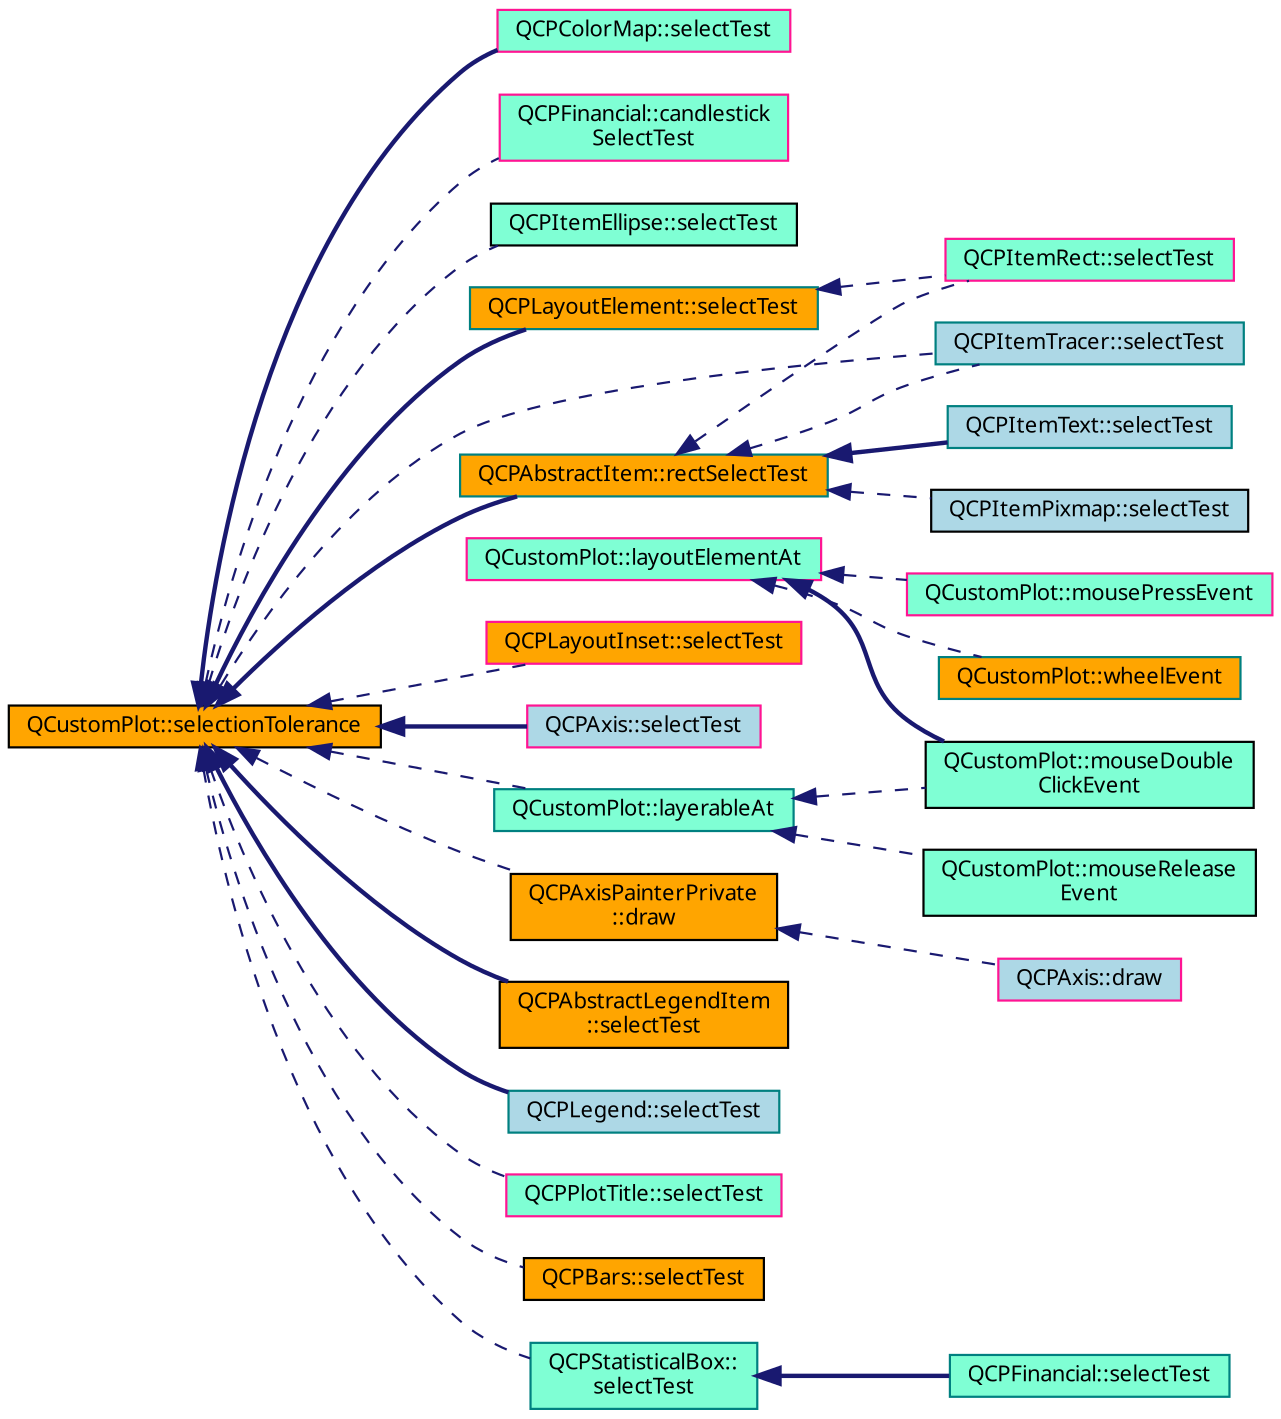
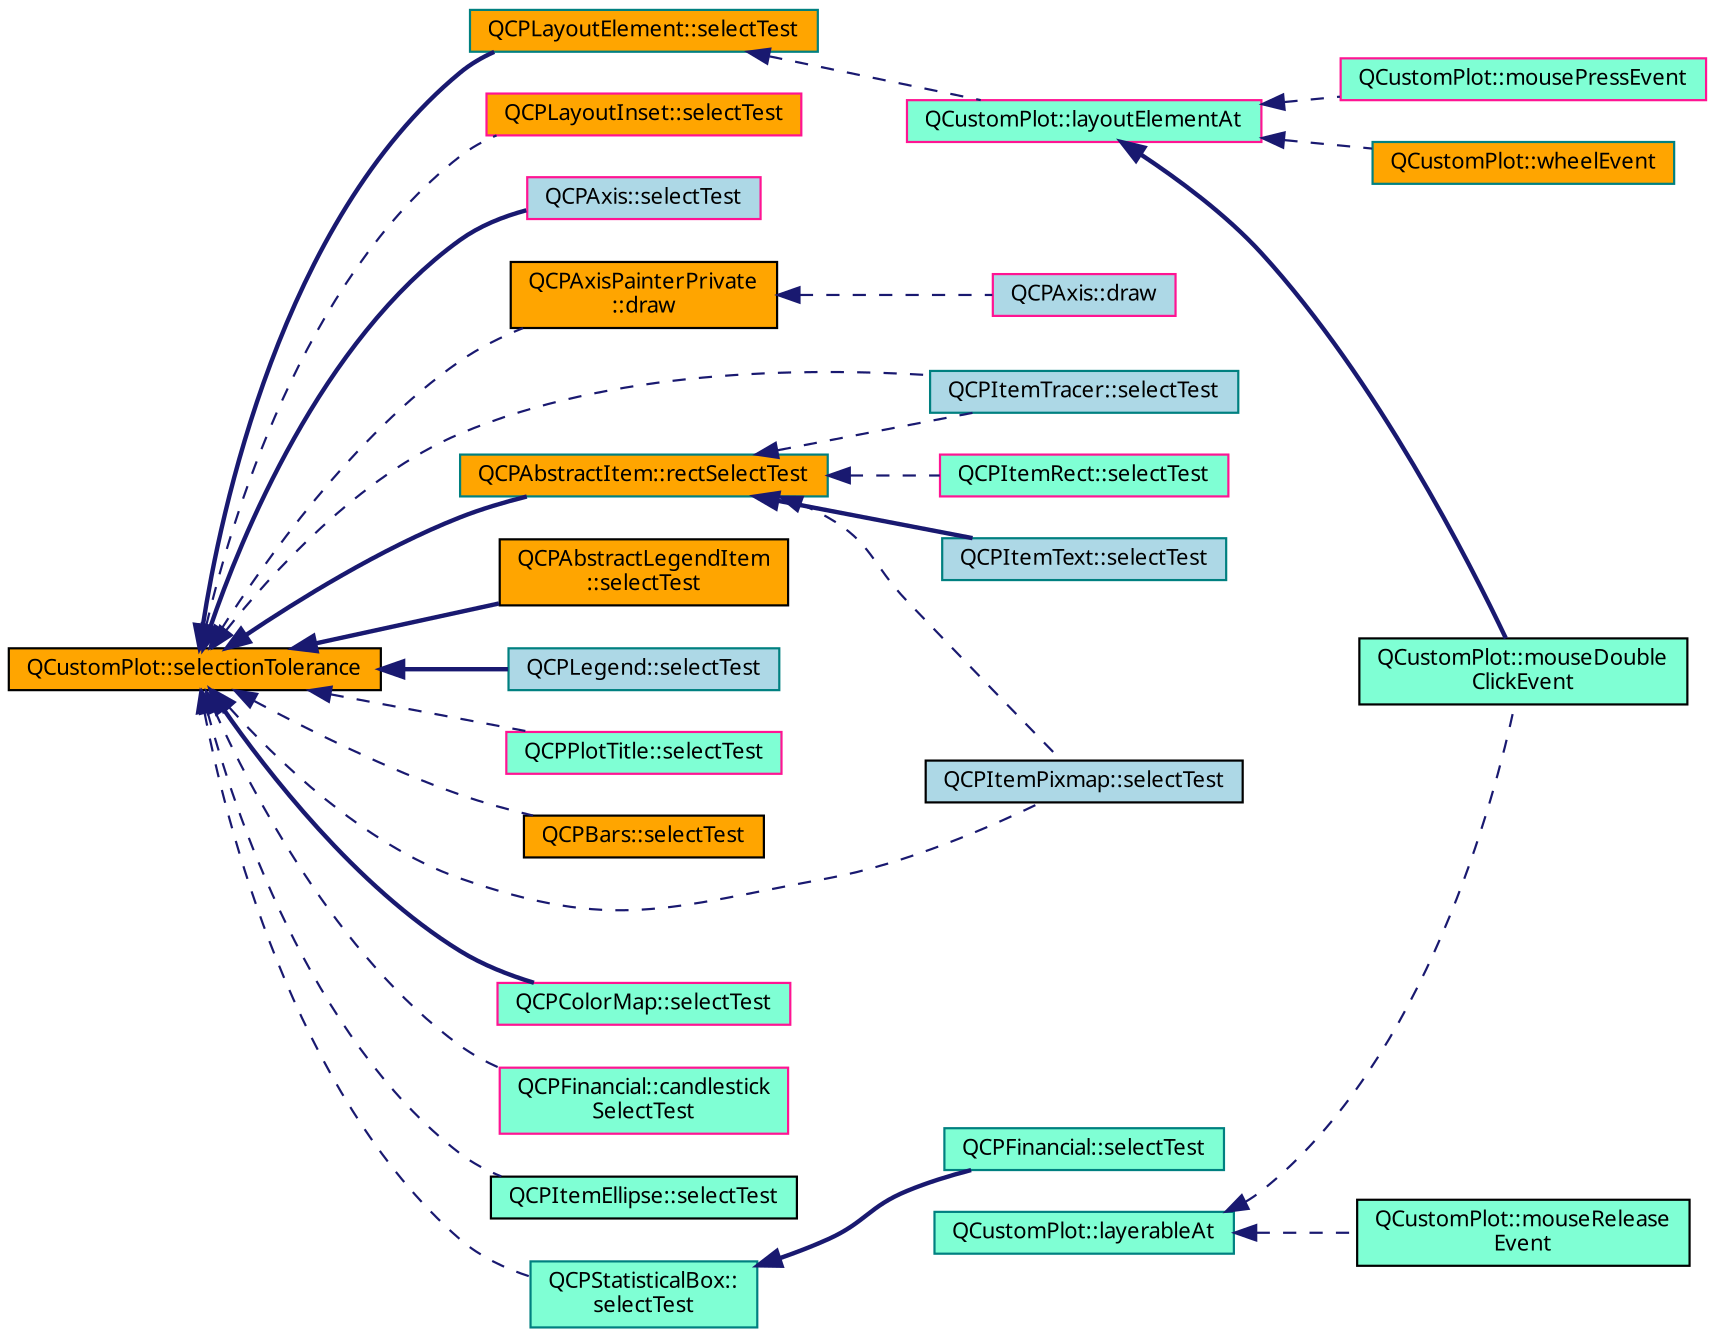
edge "QCPItemRect::selectTest" -> "QCPLayoutElement::selectTest": now "QCustomPlot::layoutElementAt" -> "QCPLayoutElement::selectTest"
edge "QCustomPlot::layerableAt" -> "QCustomPlot::selectionTolerance": now "QCPItemPixmap::selectTest" -> "QCustomPlot::selectionTolerance"
